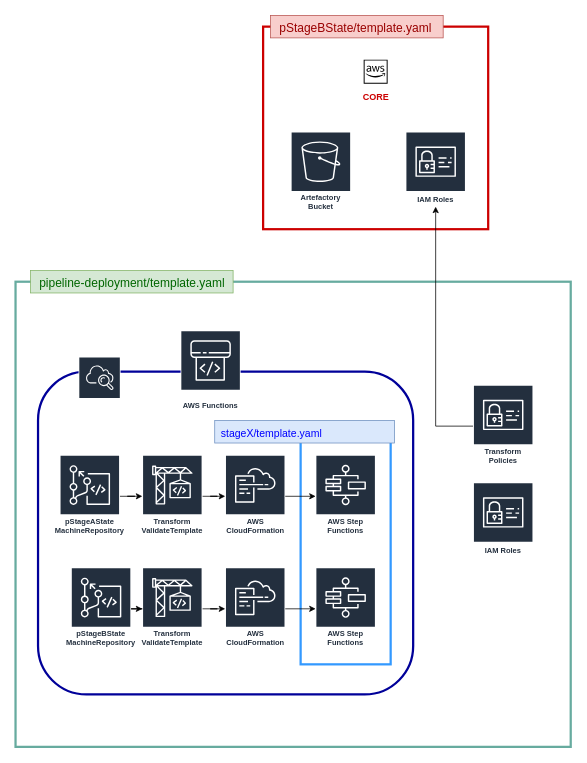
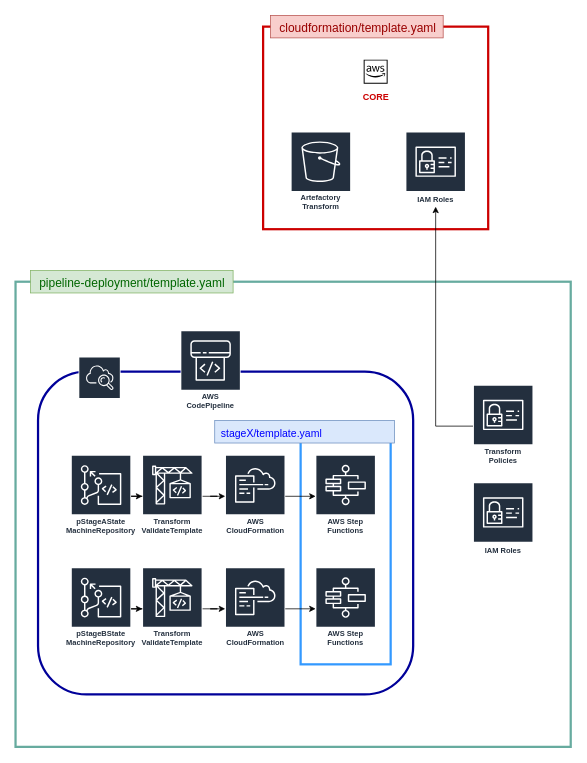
node "pStageBState/template.yaml": label "pStageBState/template.yaml" -> "cloudformation/template.yaml"
node "Artefactory Bucket": label "Artefactory Bucket" -> "Artefactory Transform"
node "AWS Functions": label "AWS Functions" -> "AWS CodePipeline"
node "pStageAState MachineRepository": moved (90, 496) -> (101, 496)
